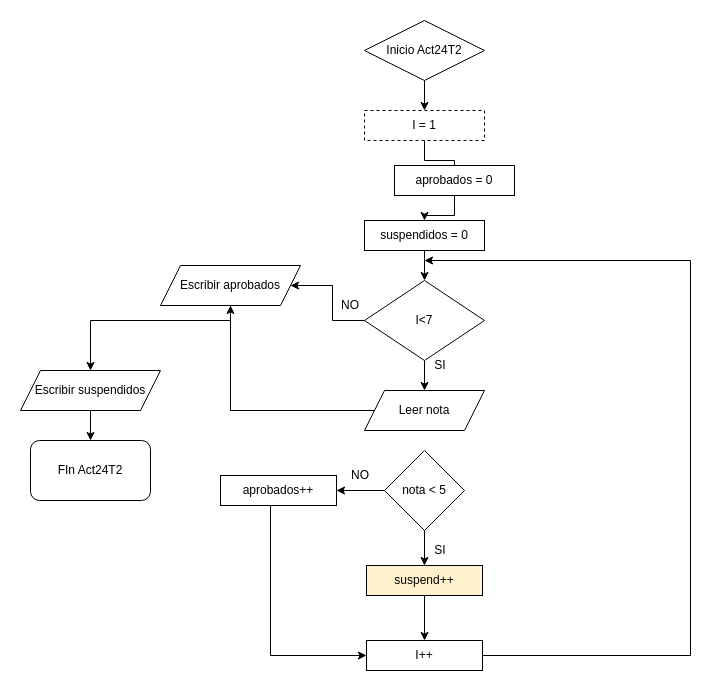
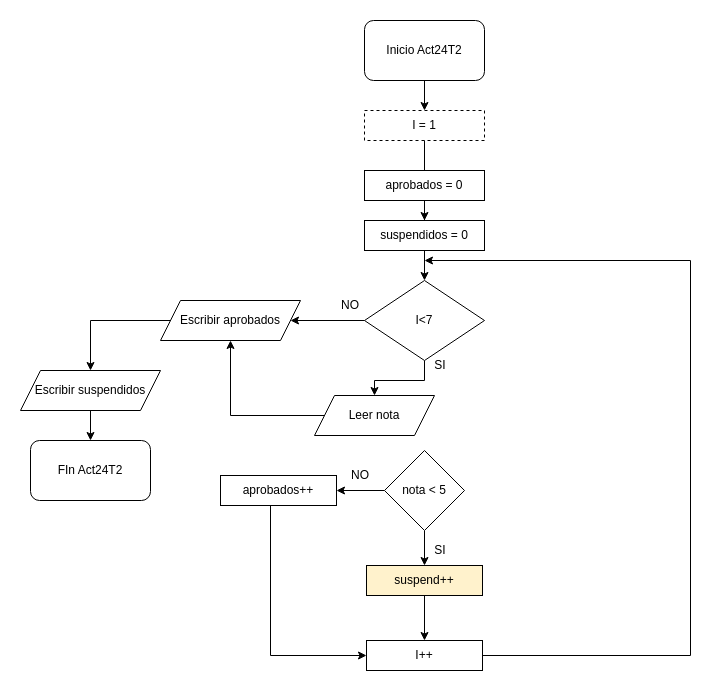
node "Inicio Act24T2": shape diamond -> rounded rectangle
node "aprobados = 0": moved (455, 181) -> (425, 186)
node "Escribir aprobados": moved (231, 286) -> (231, 321)
node "Leer nota": moved (425, 411) -> (375, 416)
